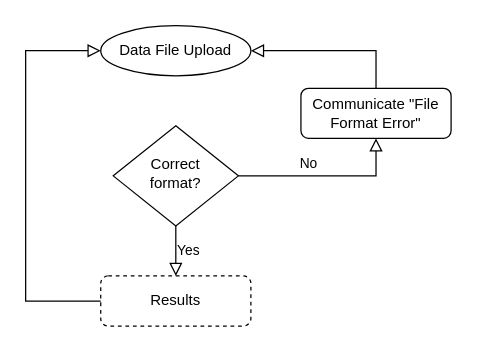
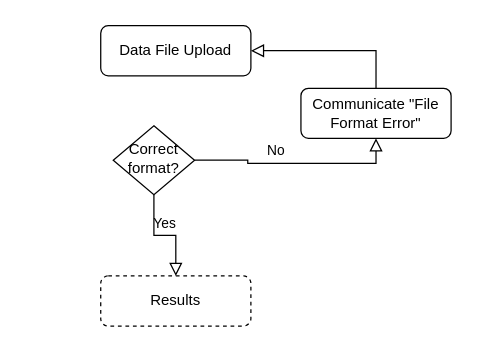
node "Data File Upload": shape ellipse -> rounded rectangle
node "Correct format?": size 125x100 -> 81x69
edge "Results" -> "Data File Upload": removed
